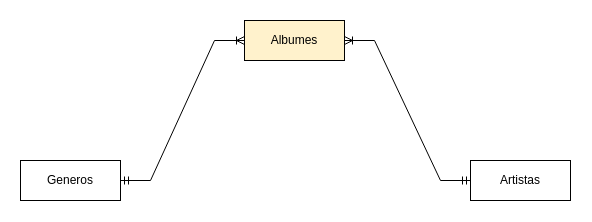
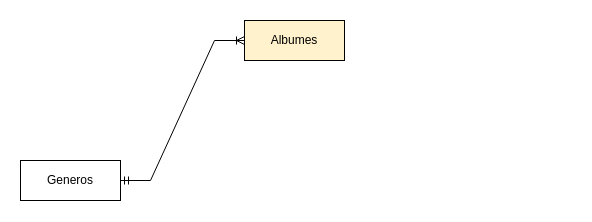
edge "Albumes" -- "Artistas": removed
node "Artistas": removed
